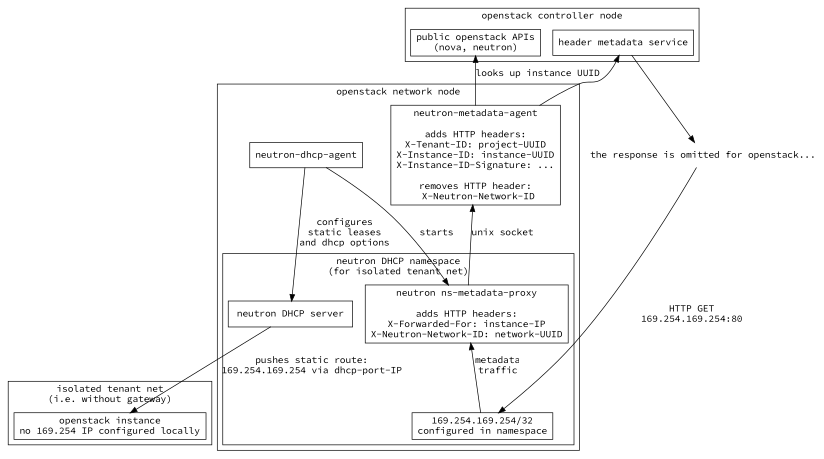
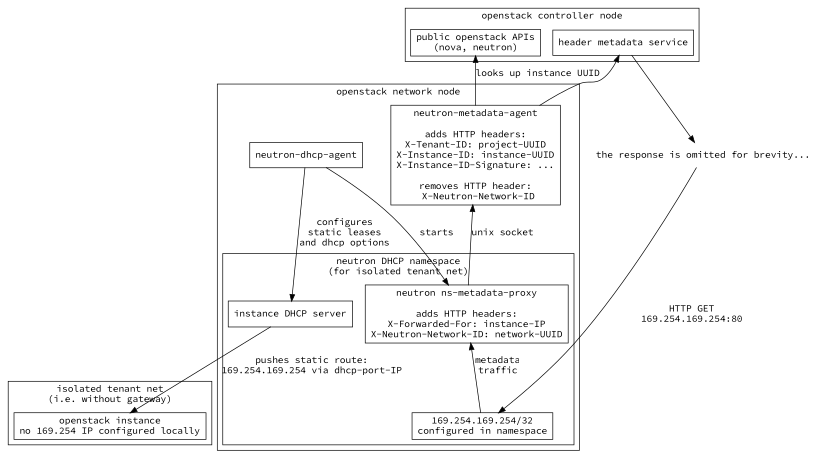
node "the response is omitted for openstack...": label "the response is omitted for openstack..." -> "the response is omitted for brevity..."
node "neutron DHCP server": label "neutron DHCP server" -> "instance DHCP server"
